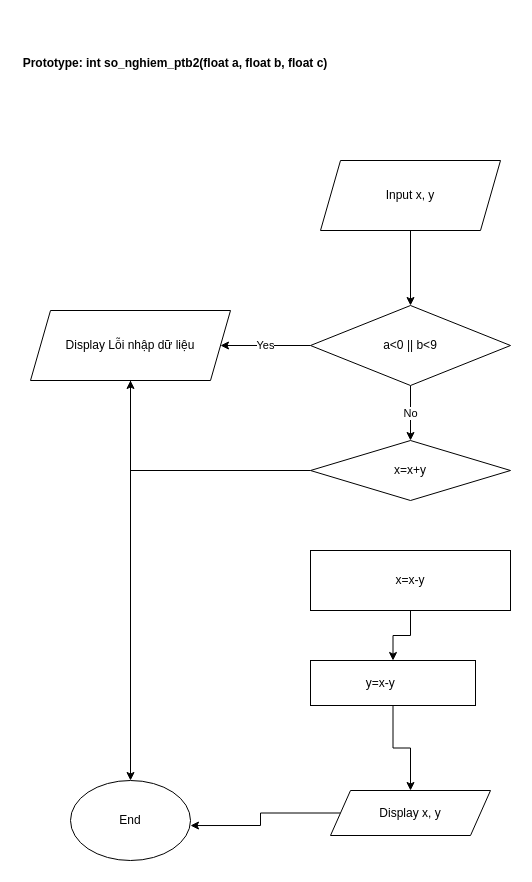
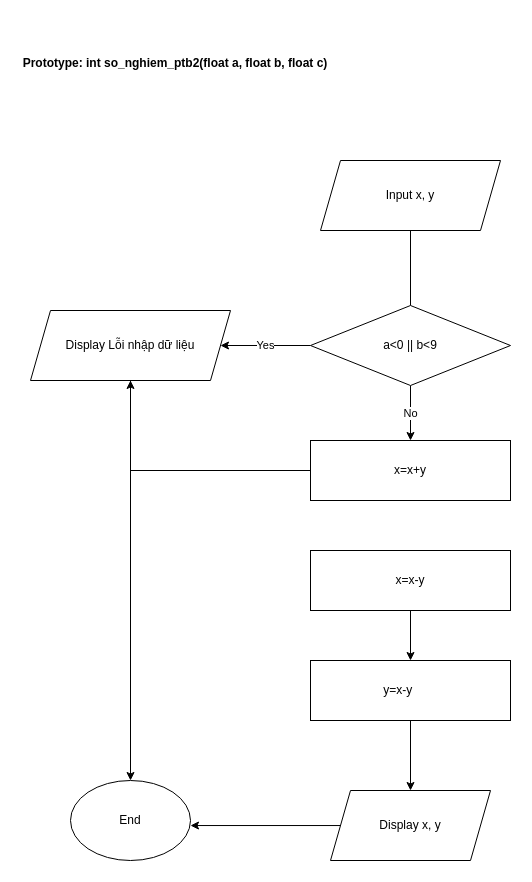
edge "Input x, y" -> "a<0 || b<9": arrowhead classic -> none
node "x=x+y": shape diamond -> rectangle
node "y=x-y": size 165x45 -> 200x60
node "Display x, y": size 160x45 -> 160x70
